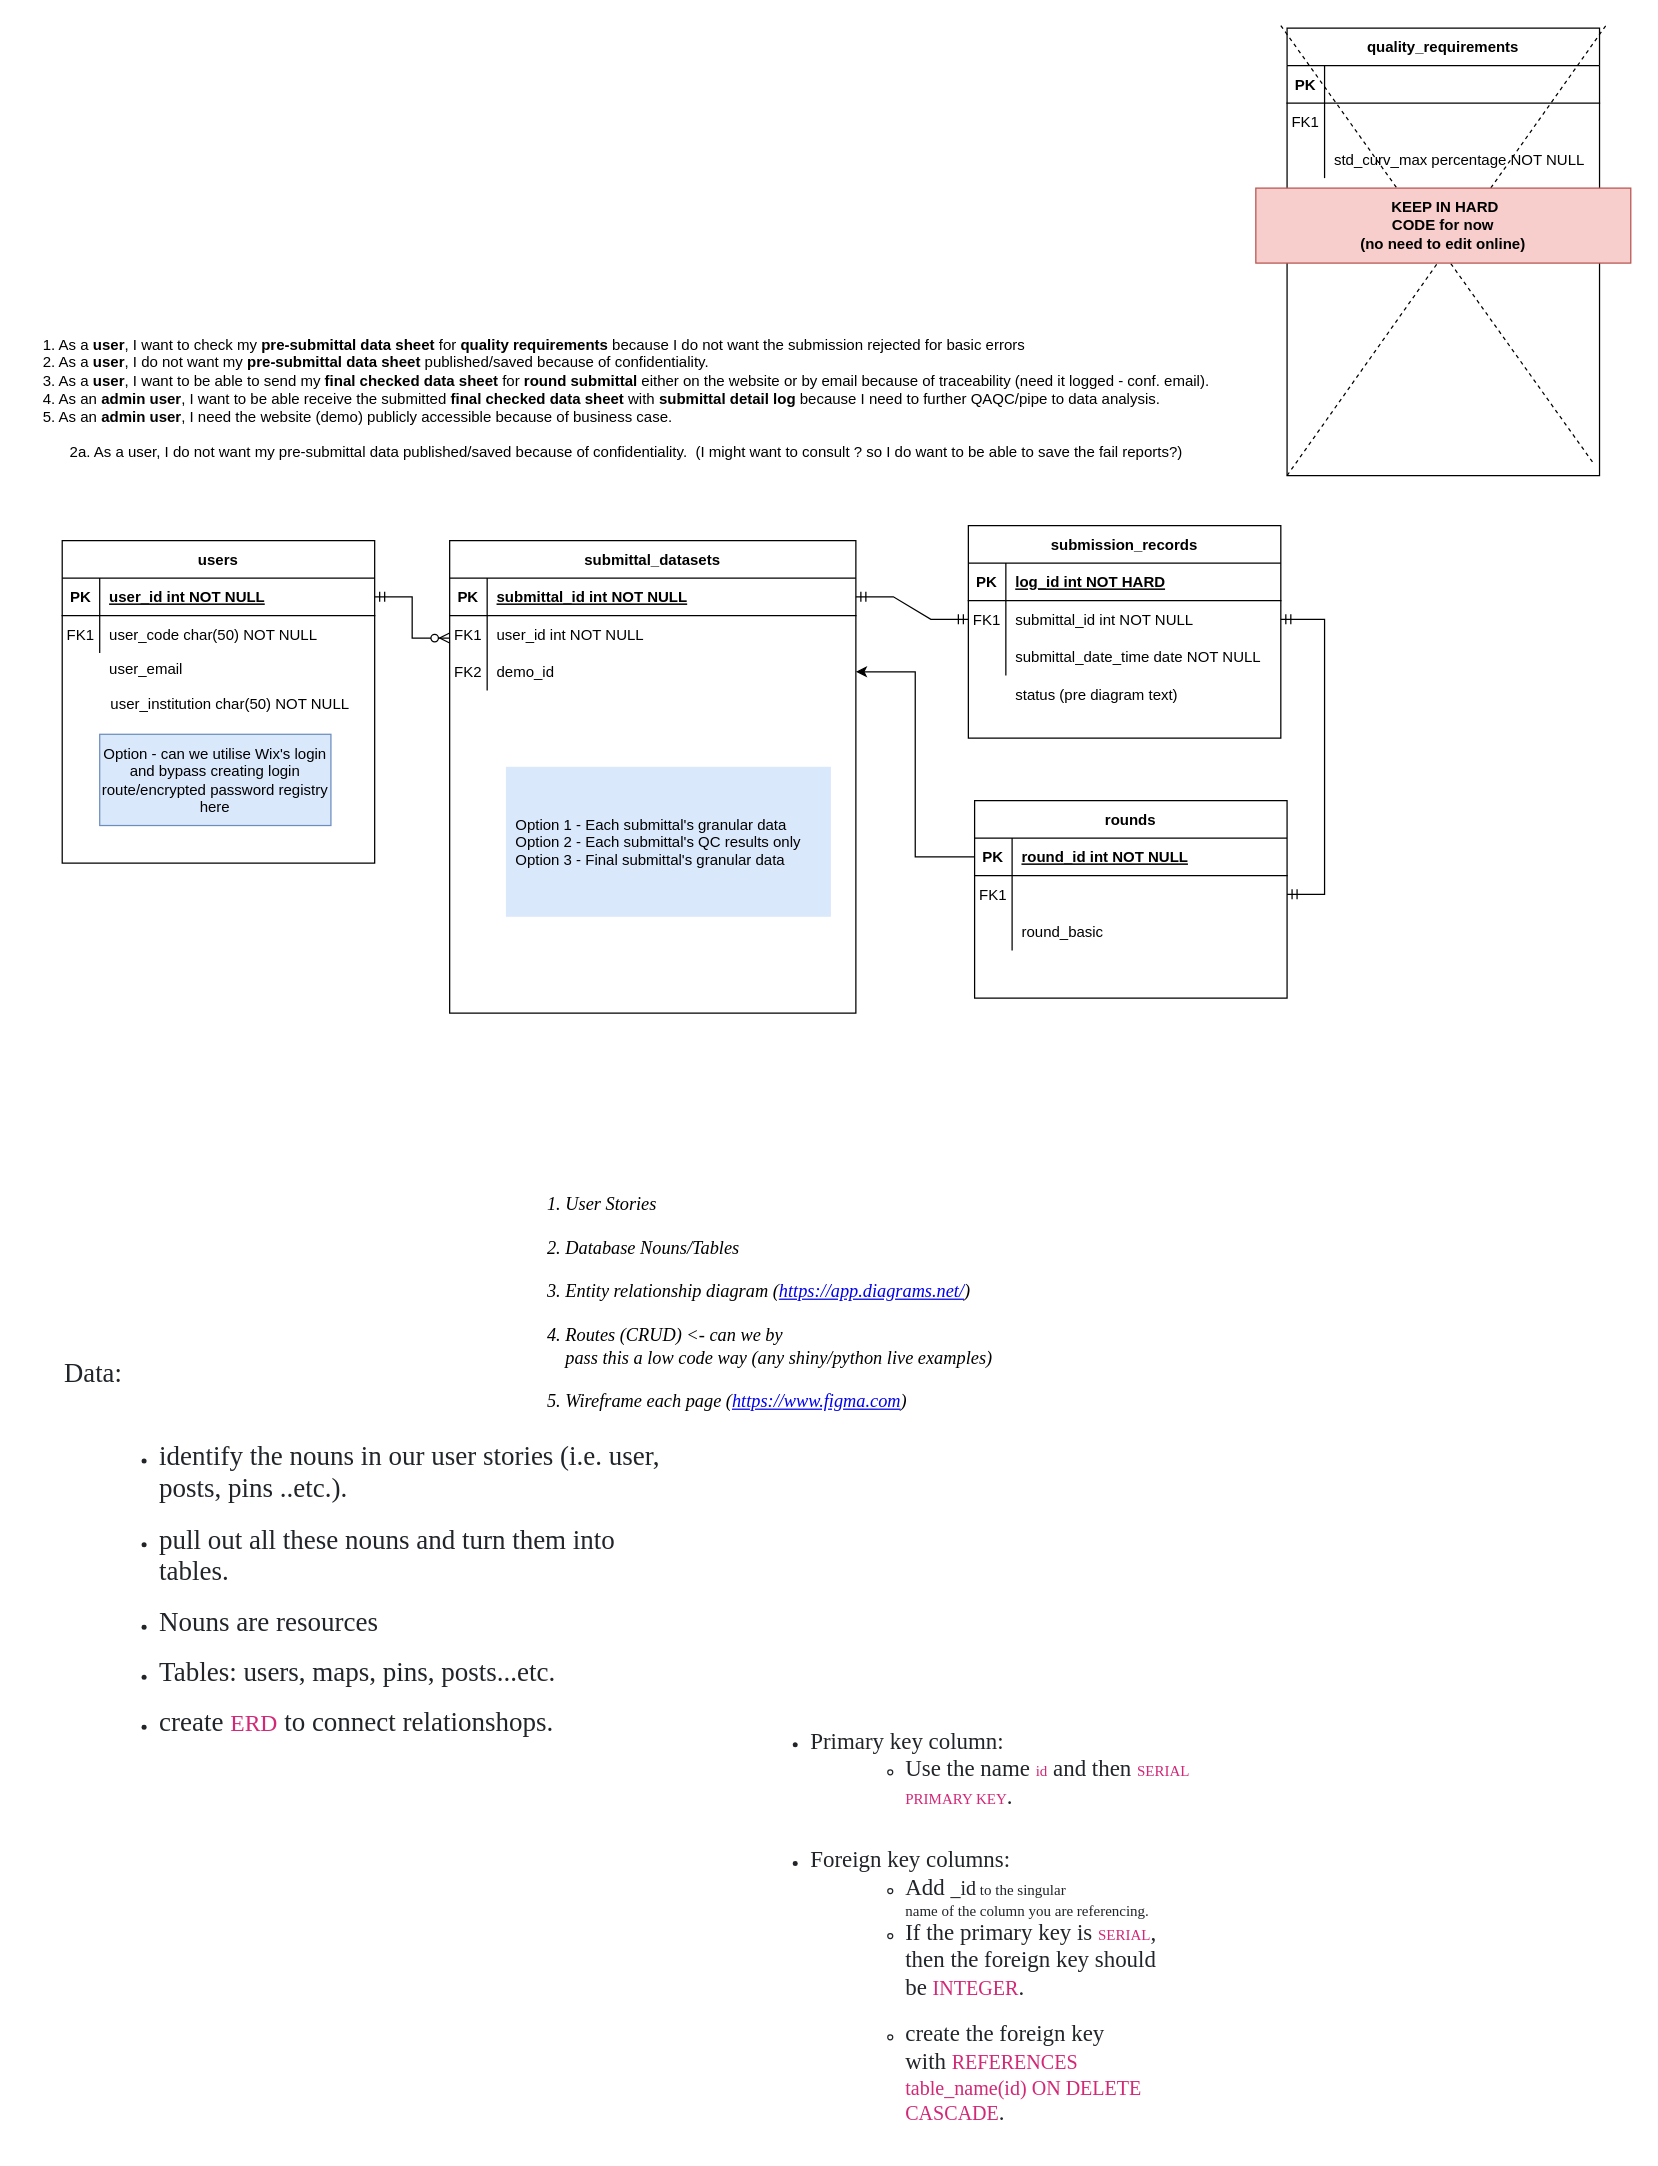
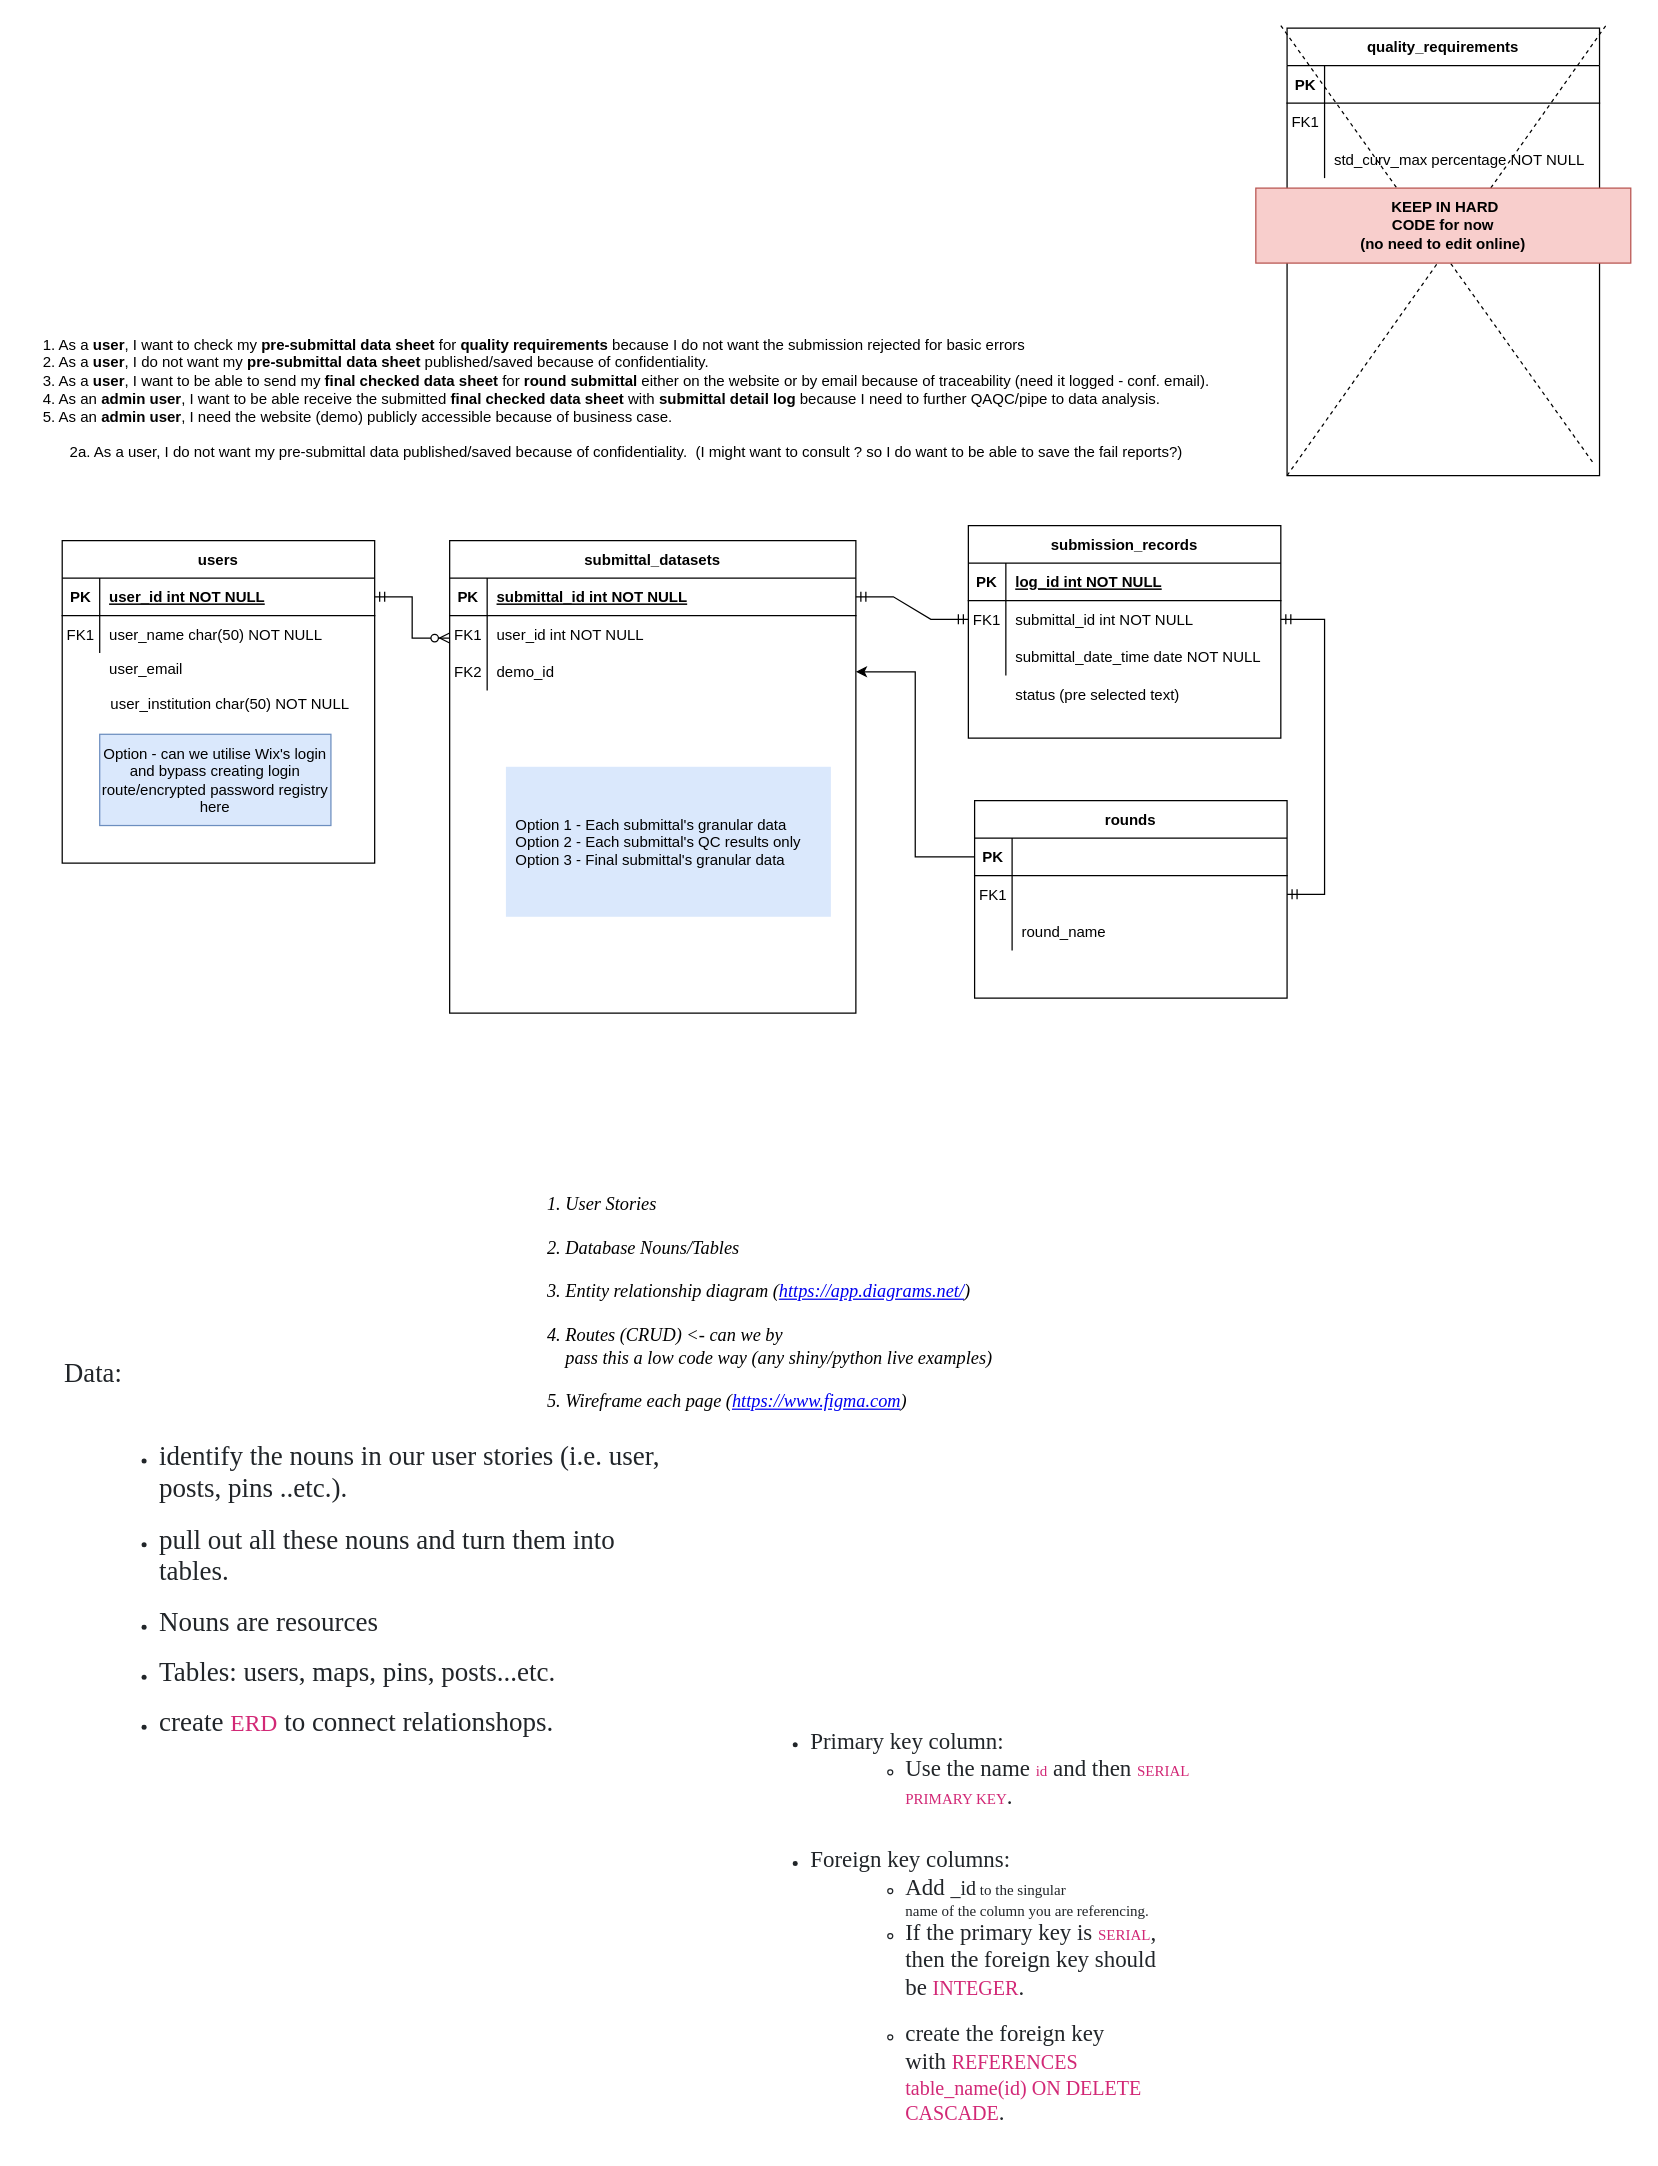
node "log_id int NOT HARD": label "log_id int NOT HARD" -> "log_id int NOT NULL"
node "user_code char(50) NOT NULL": label "user_code char(50) NOT NULL" -> "user_name char(50) NOT NULL"
node "status (pre diagram text)": label "status (pre diagram text)" -> "status (pre selected text)"
node "round_id int NOT NULL": removed
node "round_basic": label "round_basic" -> "round_name"
